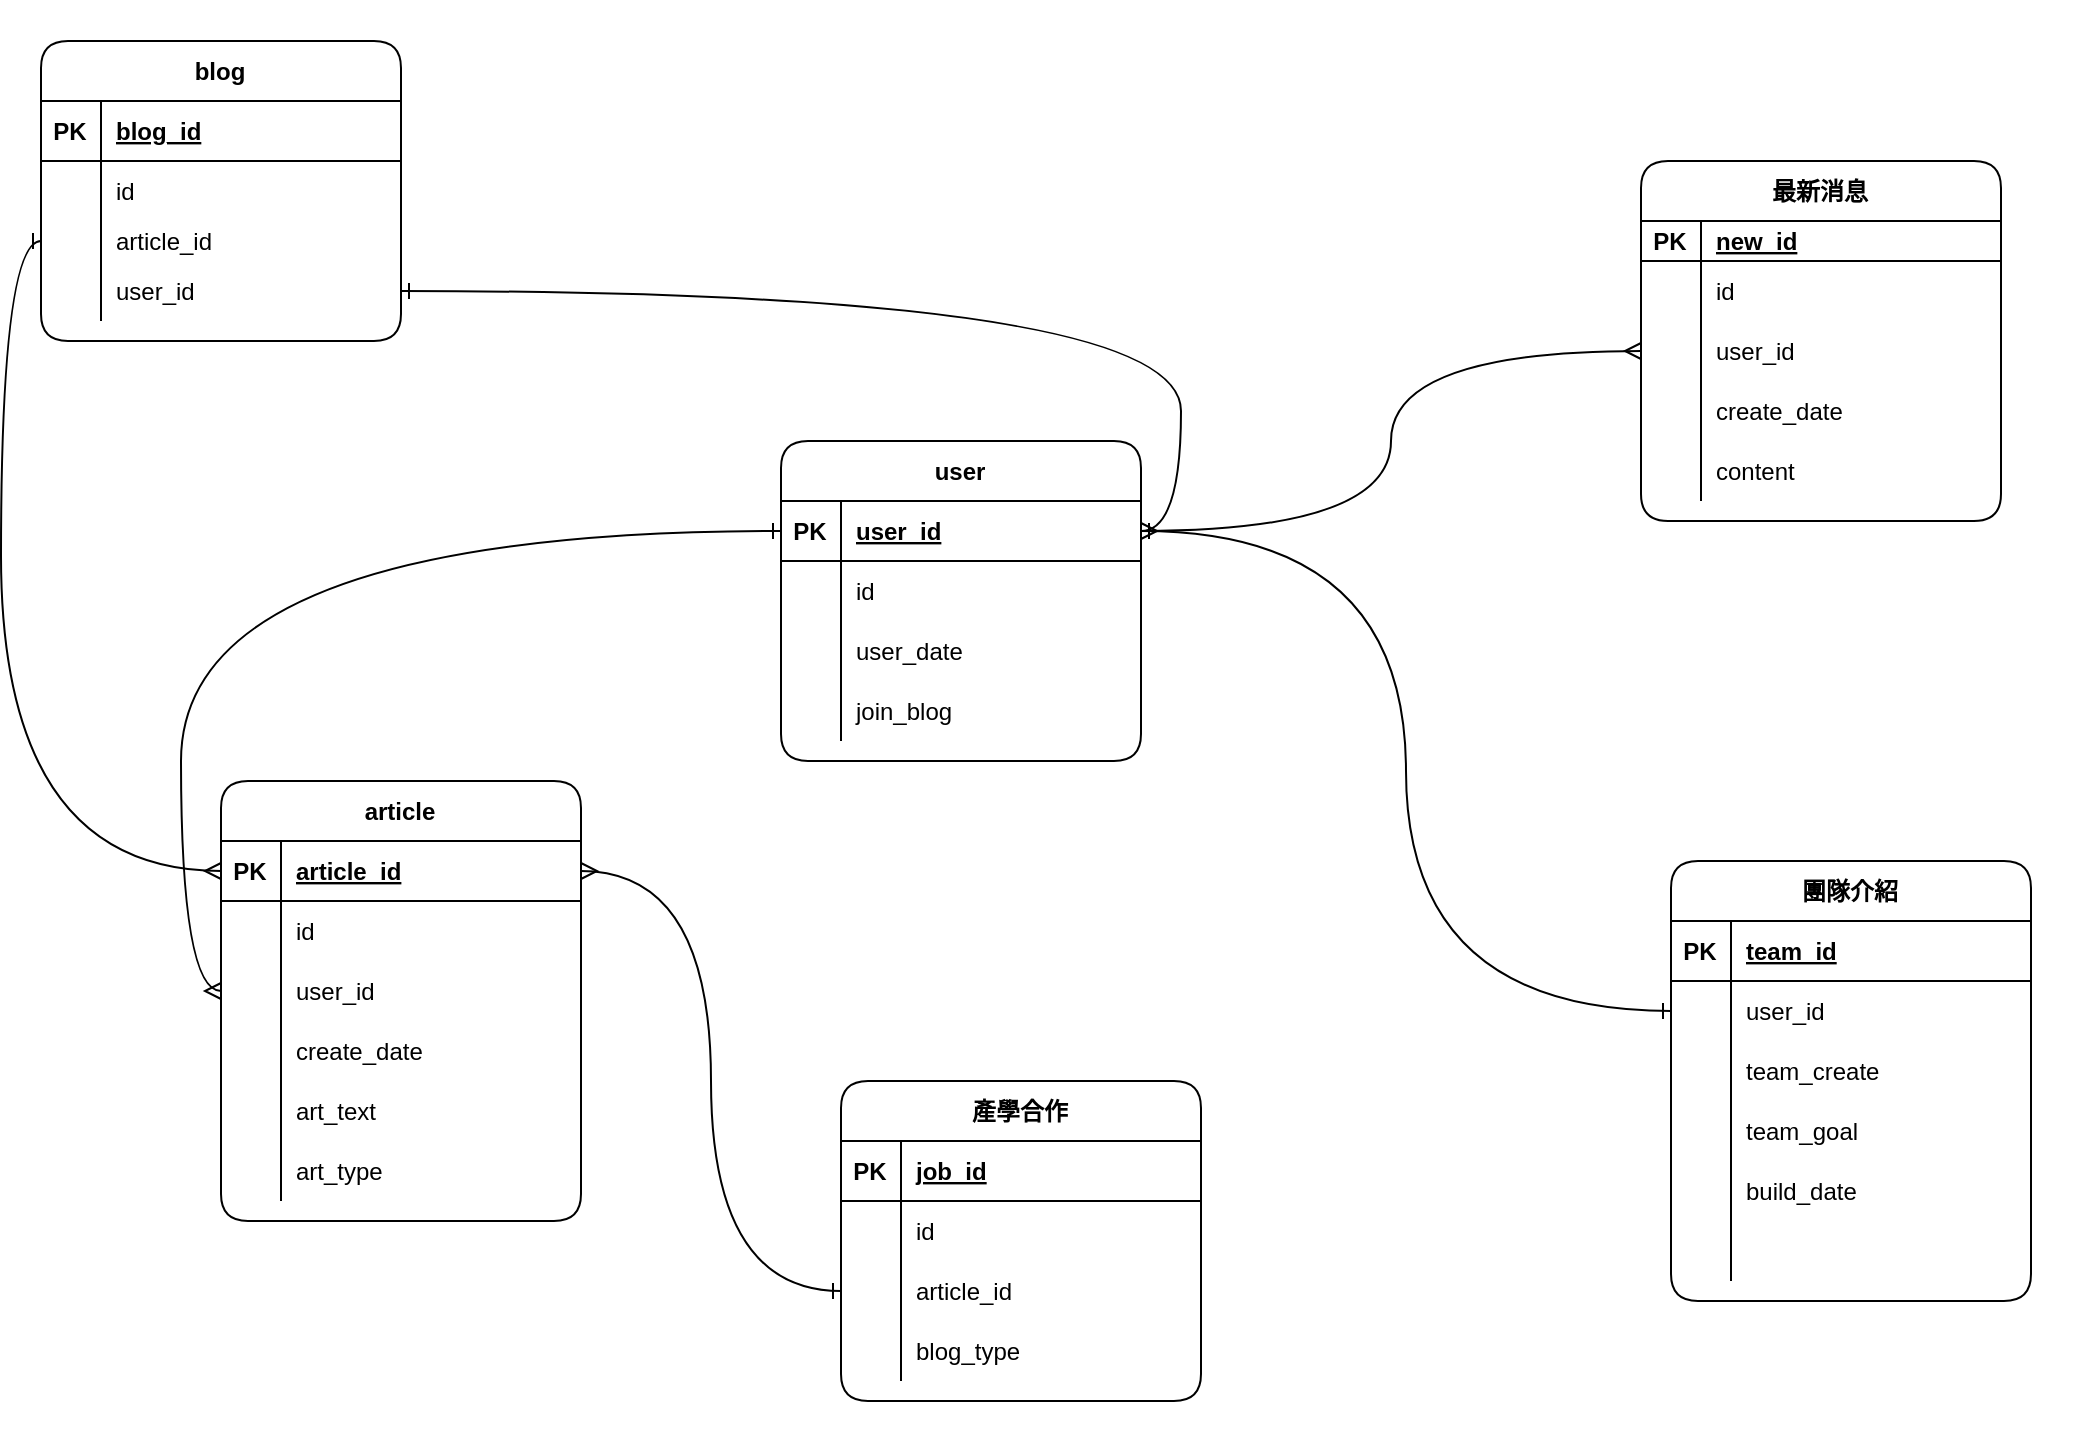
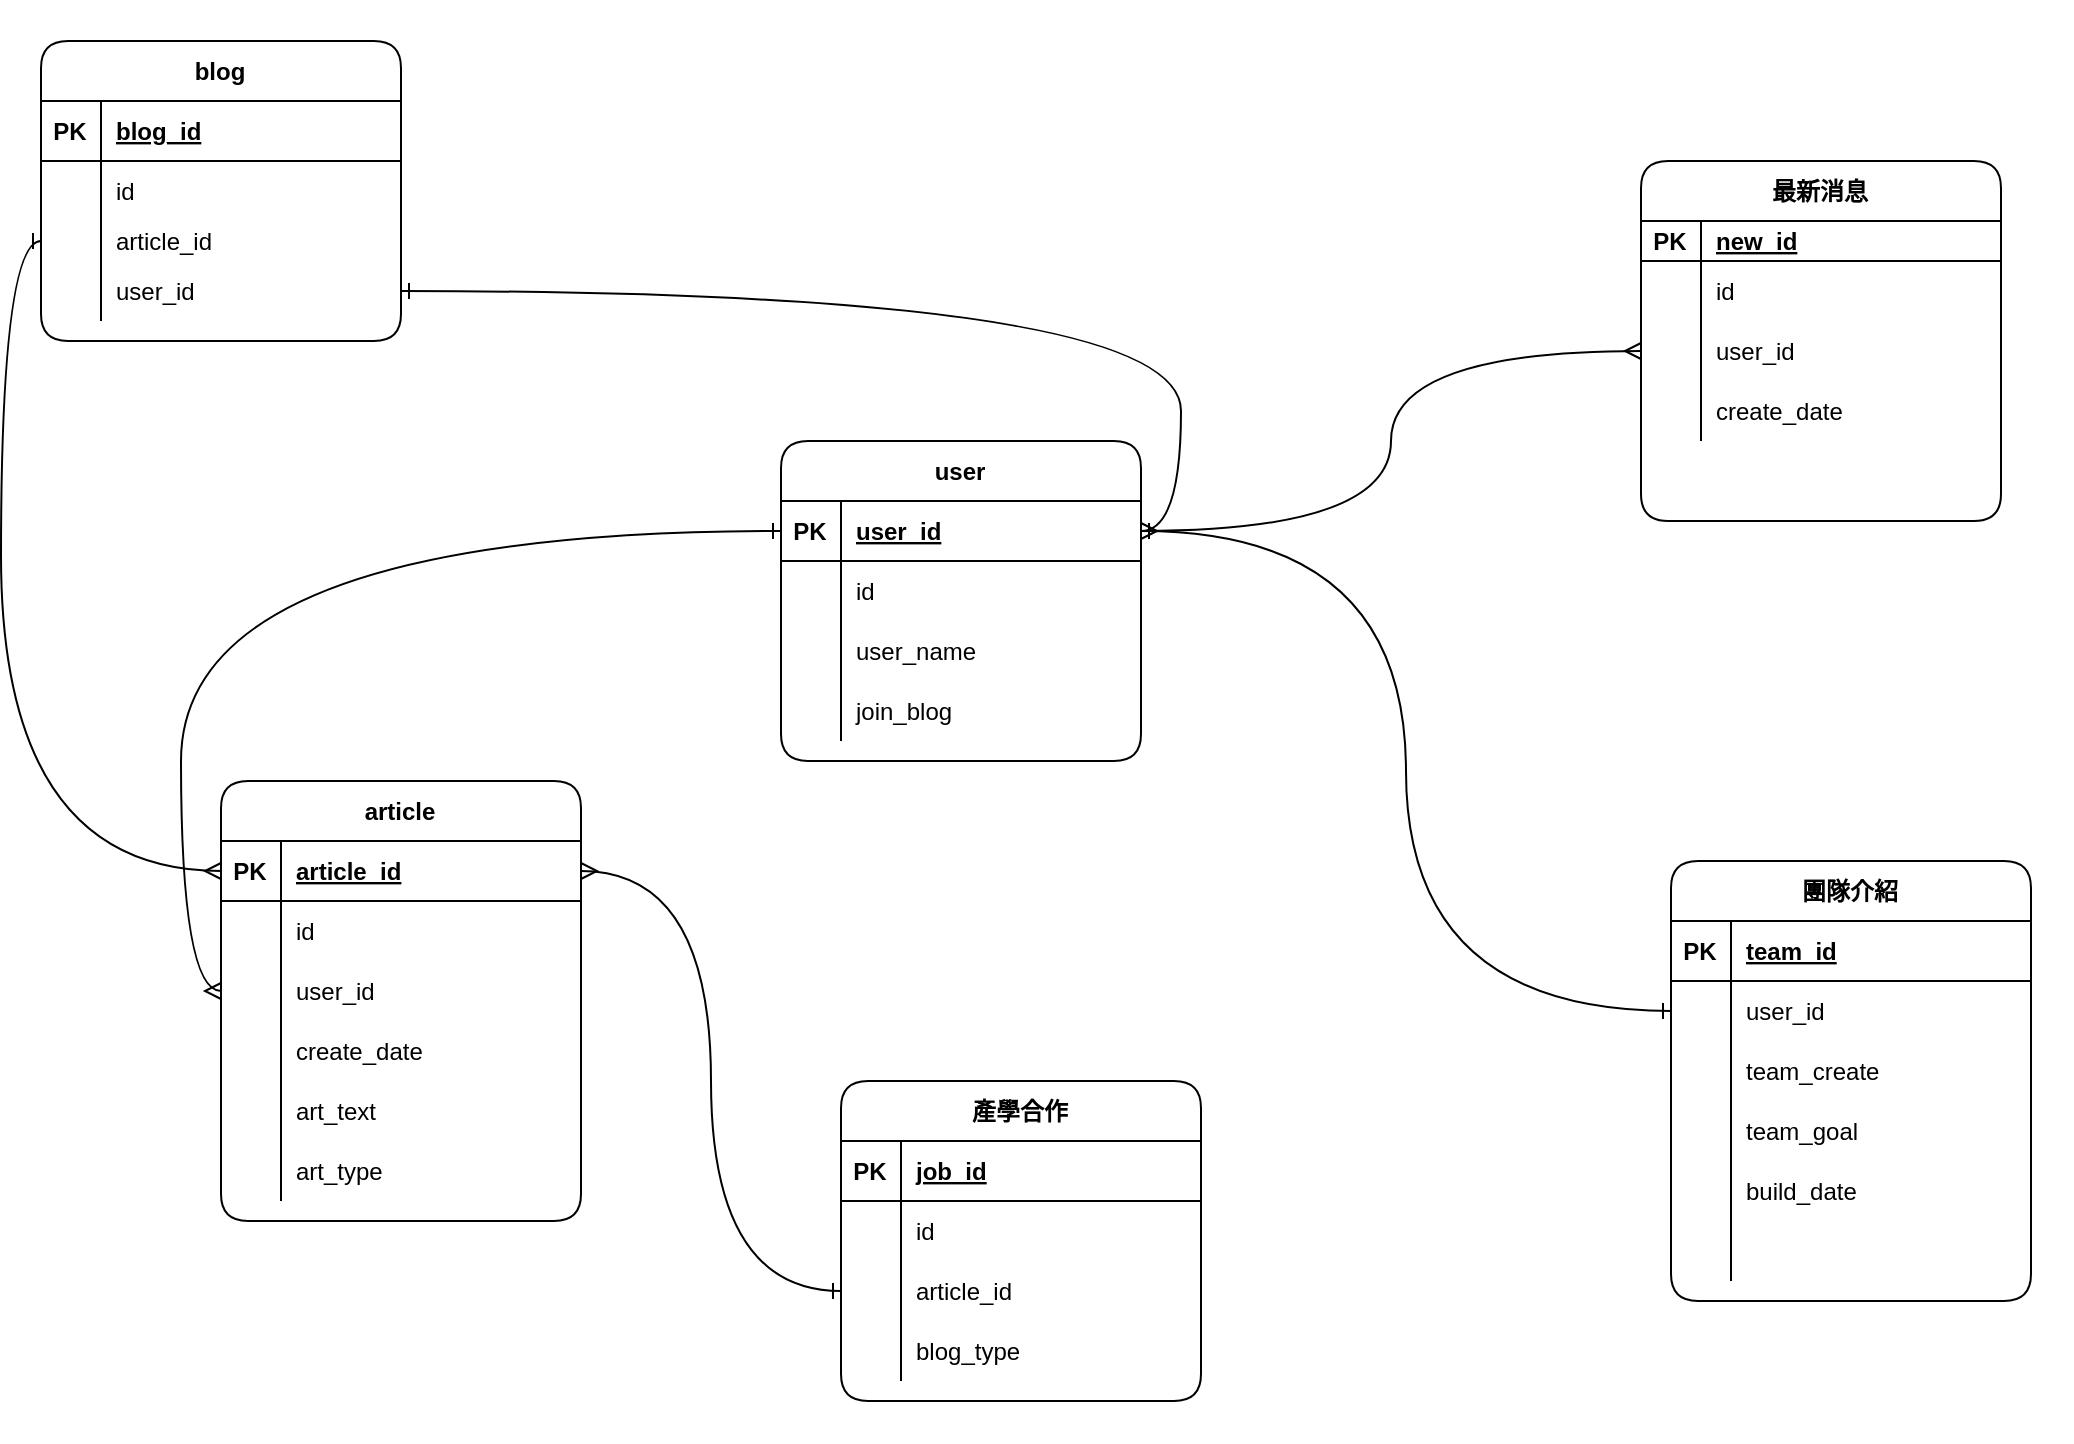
node "content": removed
node "user_date": label "user_date" -> "user_name"
